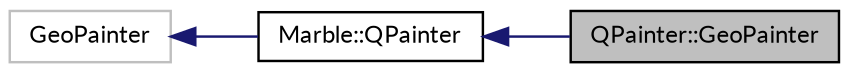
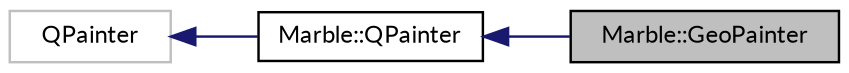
node "GeoPainter": label "GeoPainter" -> "QPainter"
node "QPainter::GeoPainter": label "QPainter::GeoPainter" -> "Marble::GeoPainter"
